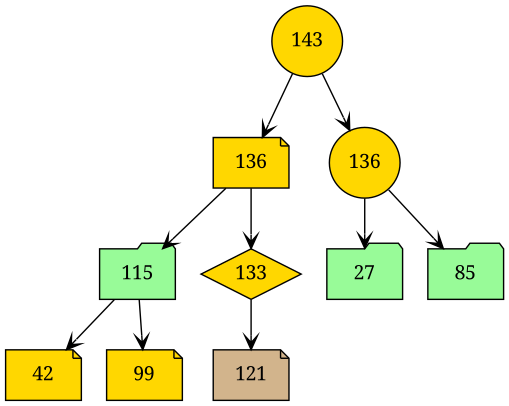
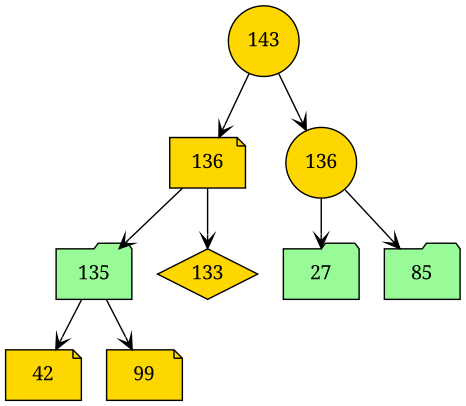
node "115": label "115" -> "135"
node "121": removed
